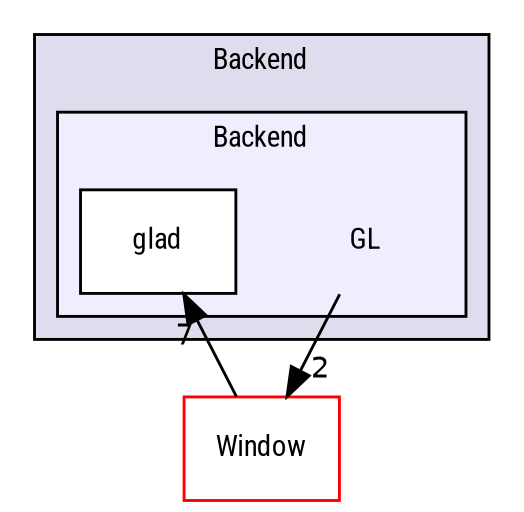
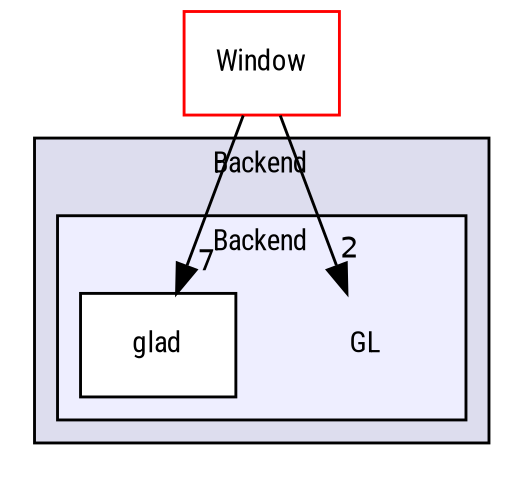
edge "GL" -> "Window": reversed
